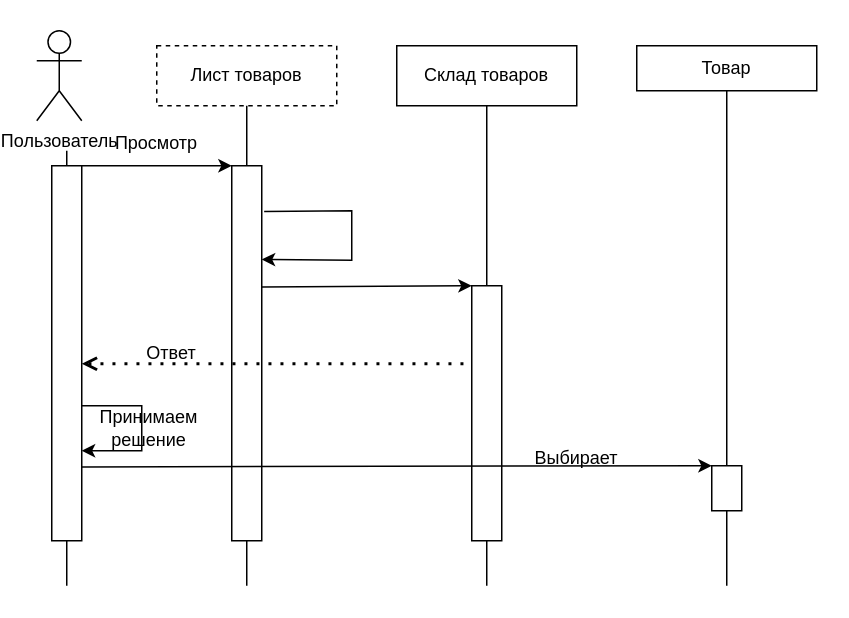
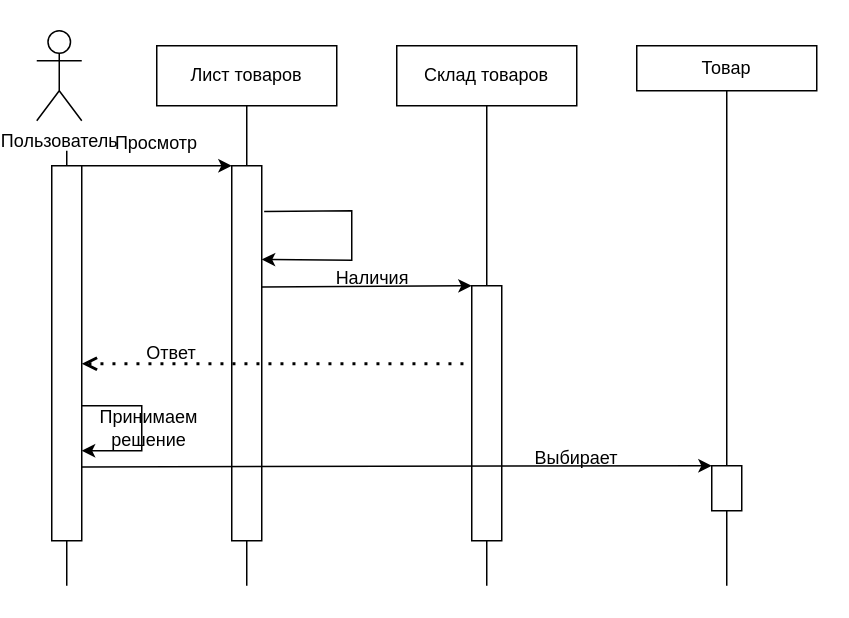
node "Лист товаров": style dashed -> solid
node "Наличия": added
